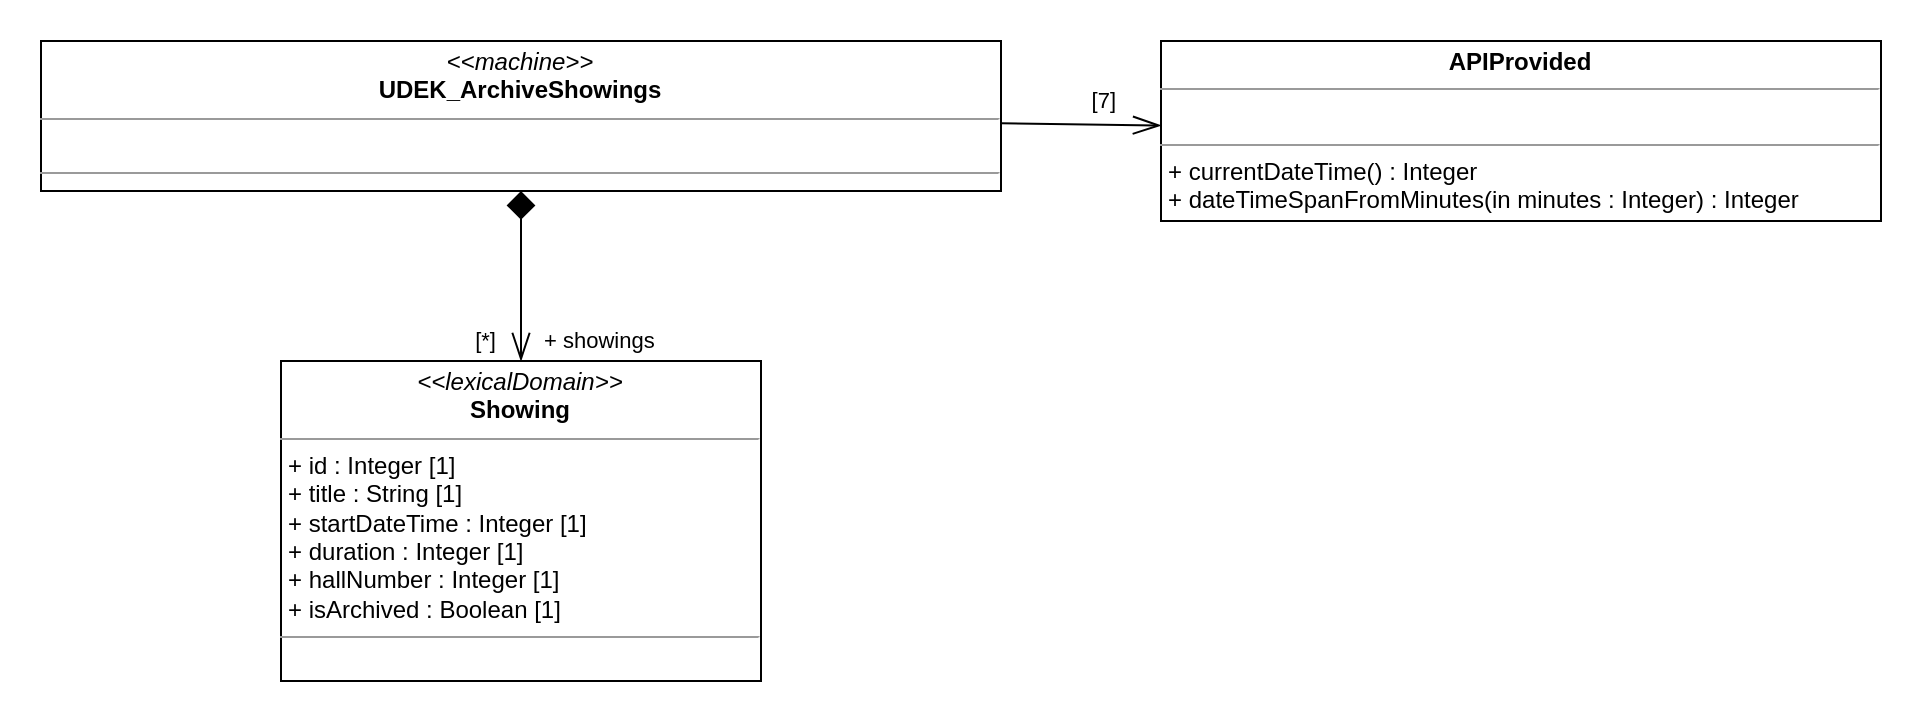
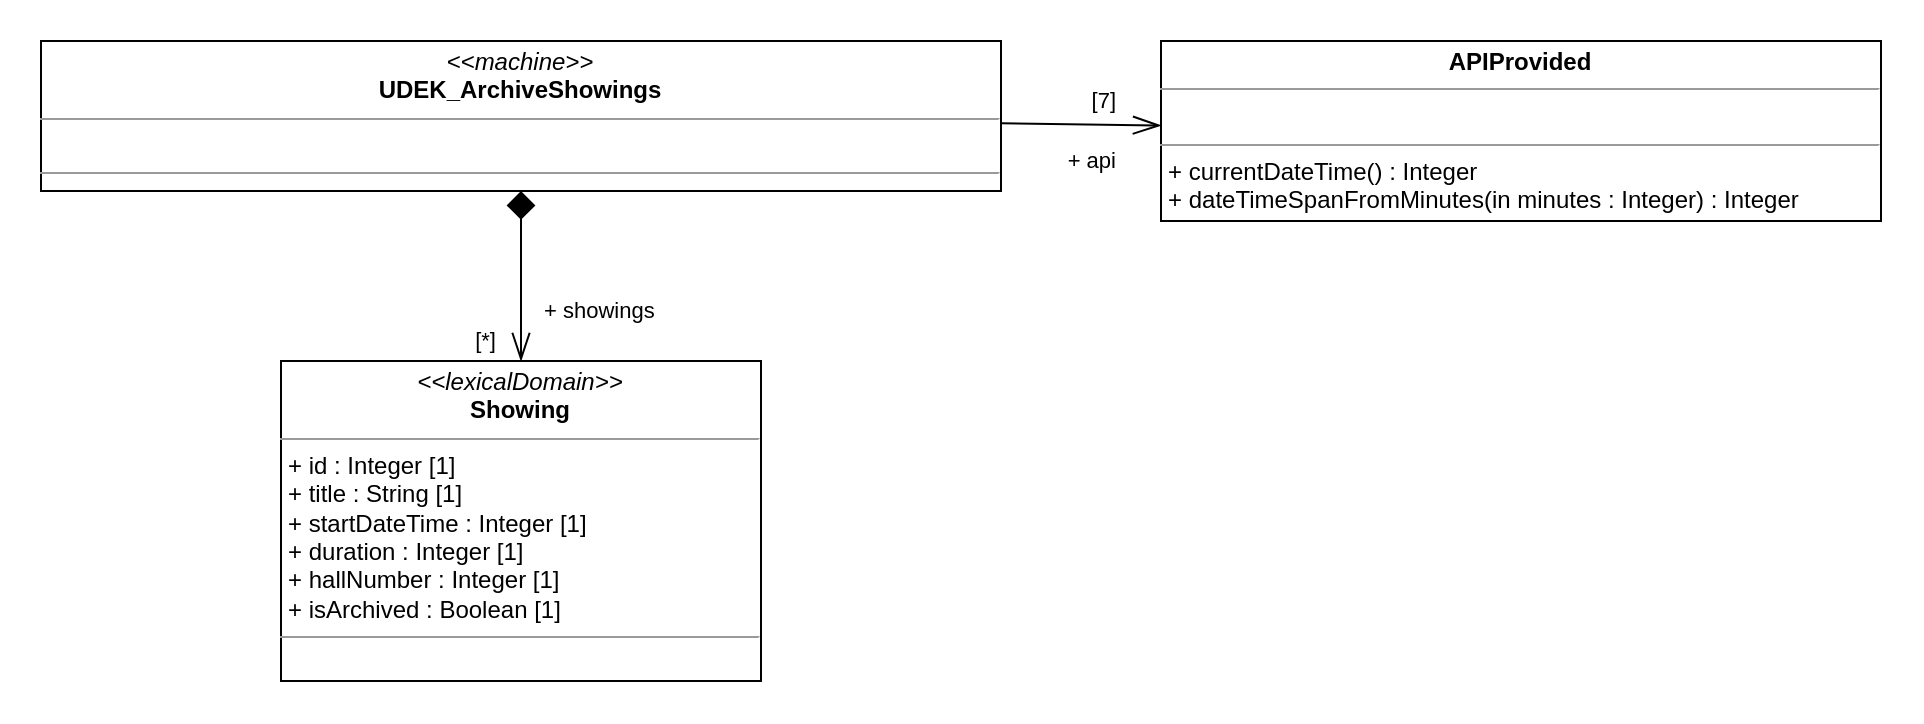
node "+ api": added
node "+ showings": moved (601, 341) -> (601, 311)
